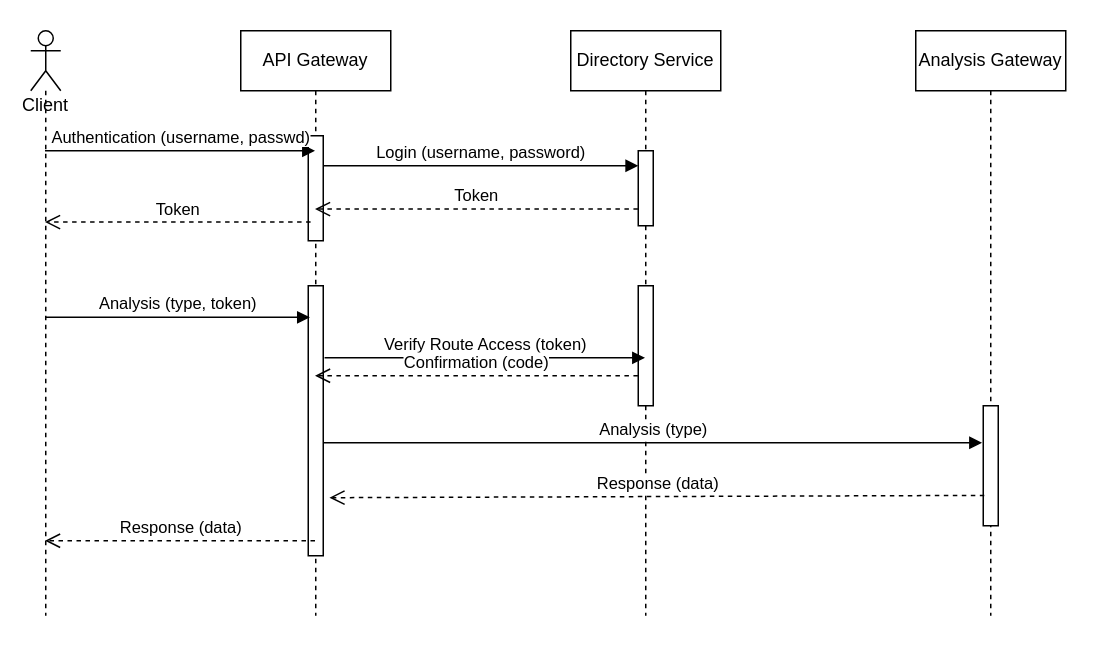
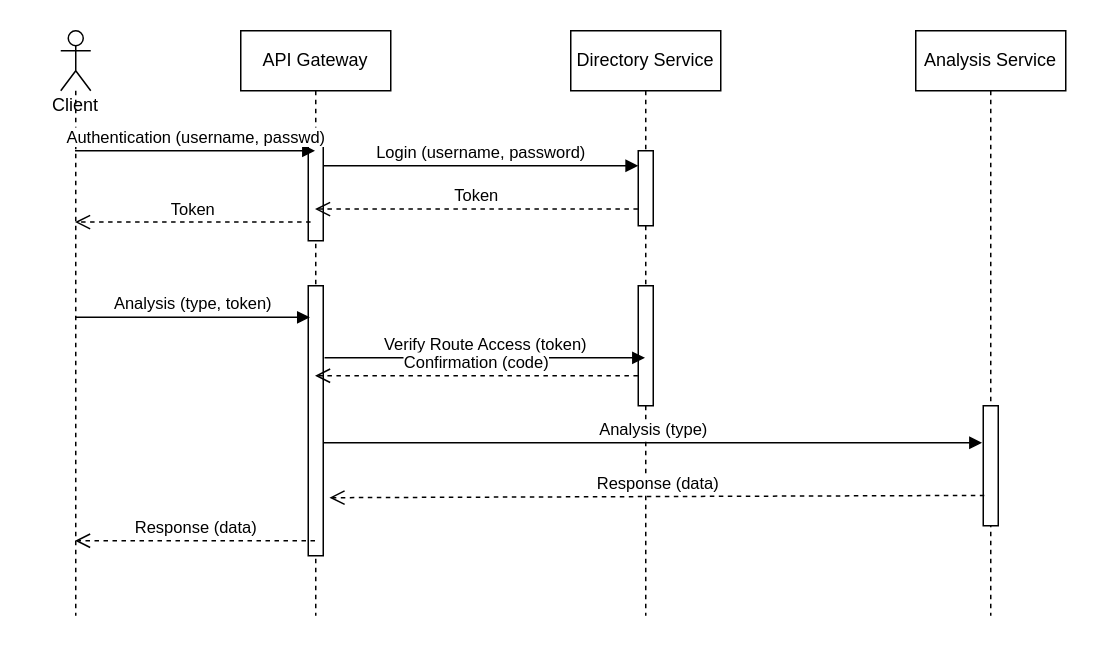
node "Analysis Gateway": label "Analysis Gateway" -> "Analysis Service"
node "Client": moved (46, 323) -> (76, 323)
